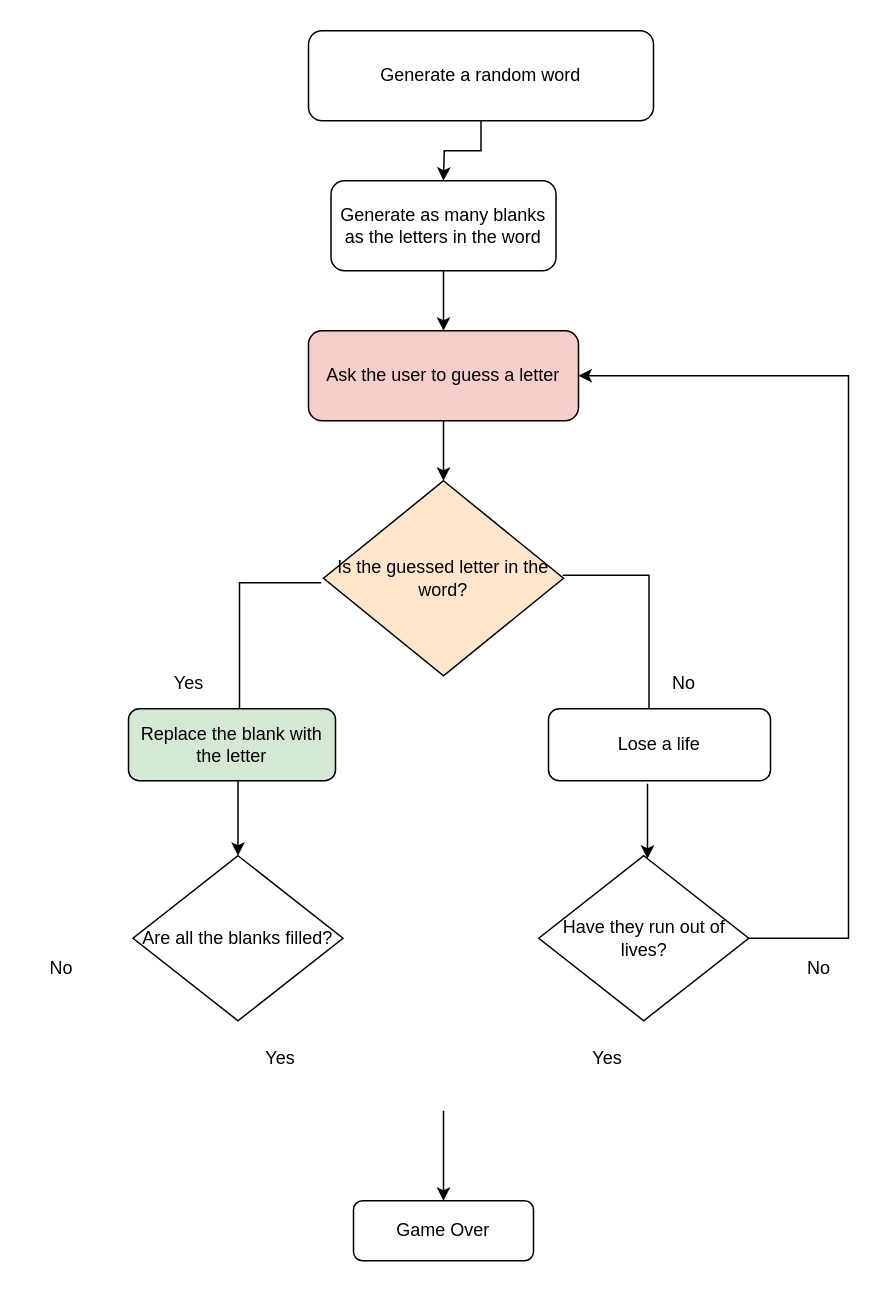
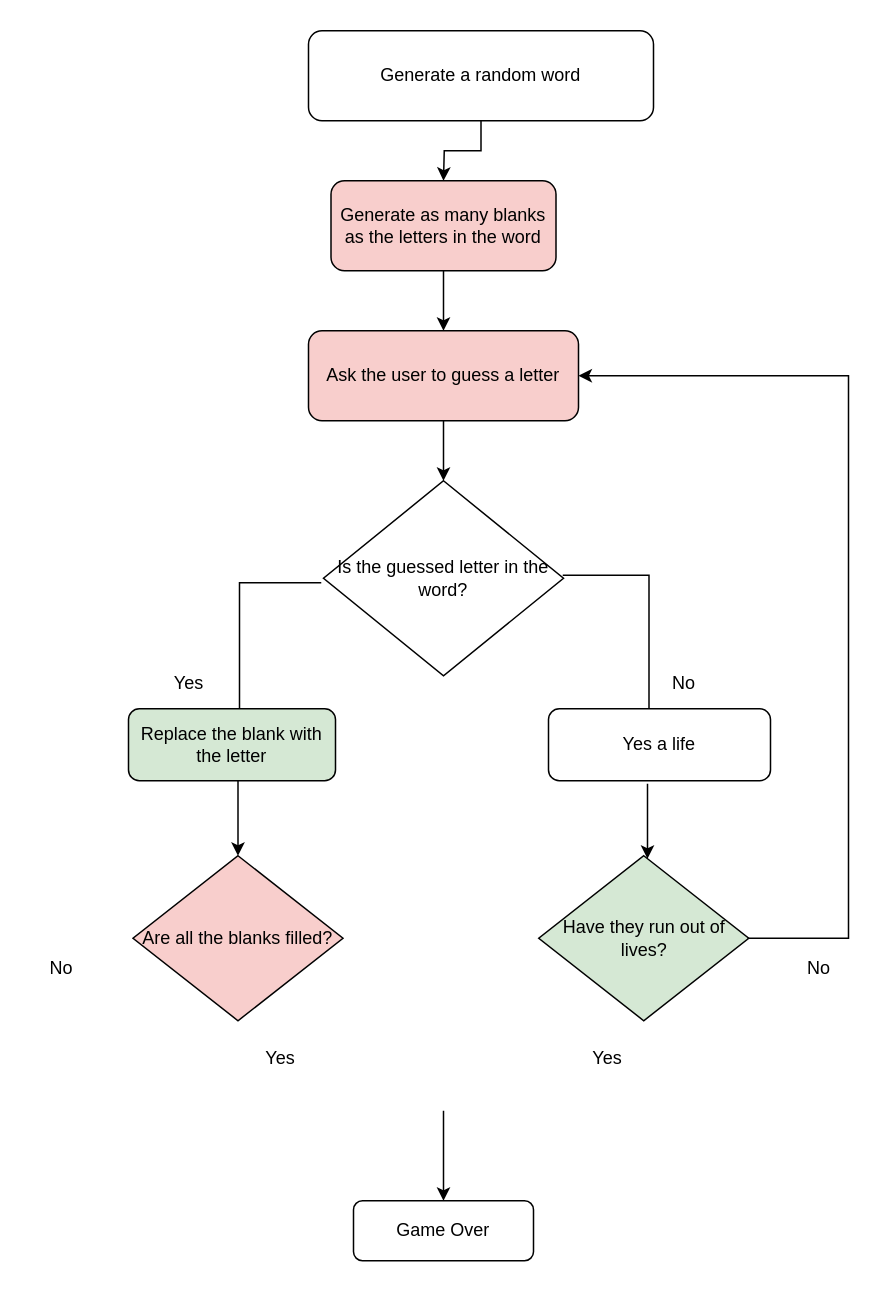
node "Generate as many blanks as the letters in the word": fillcolor #ffffff -> #f8cecc
node "Is the guessed letter in the word?": fillcolor #ffe6cc -> #ffffff
node "Lose a life": label "Lose a life" -> "Yes a life"
node "Are all the blanks filled?": fillcolor #ffffff -> #f8cecc
node "Have they run out of lives?": fillcolor #ffffff -> #d5e8d4
